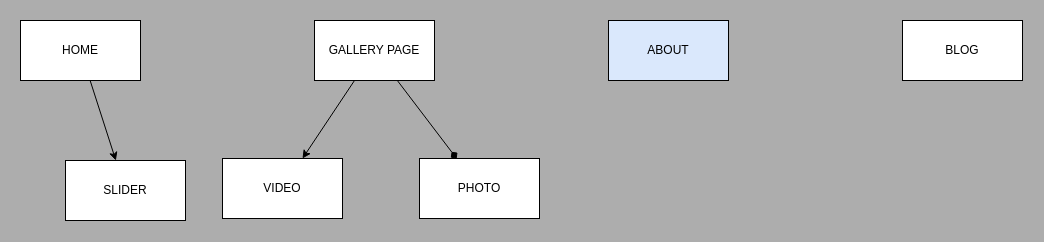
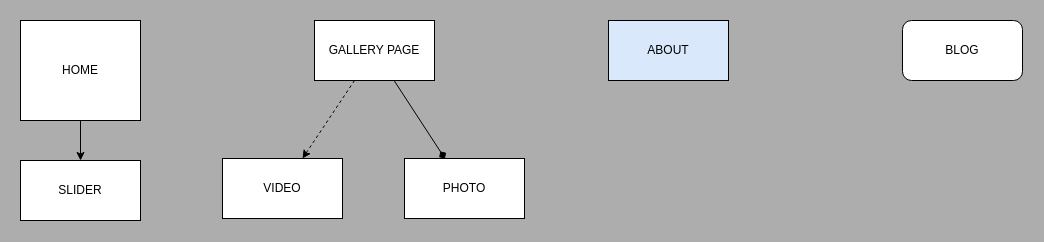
node "HOME": size 120x60 -> 120x100
node "BLOG": shape rectangle -> rounded rectangle
edge "GALLERY PAGE" -> "VIDEO": style solid -> dashed
node "PHOTO": moved (480, 189) -> (465, 189)
node "SLIDER": moved (126, 191) -> (81, 191)
